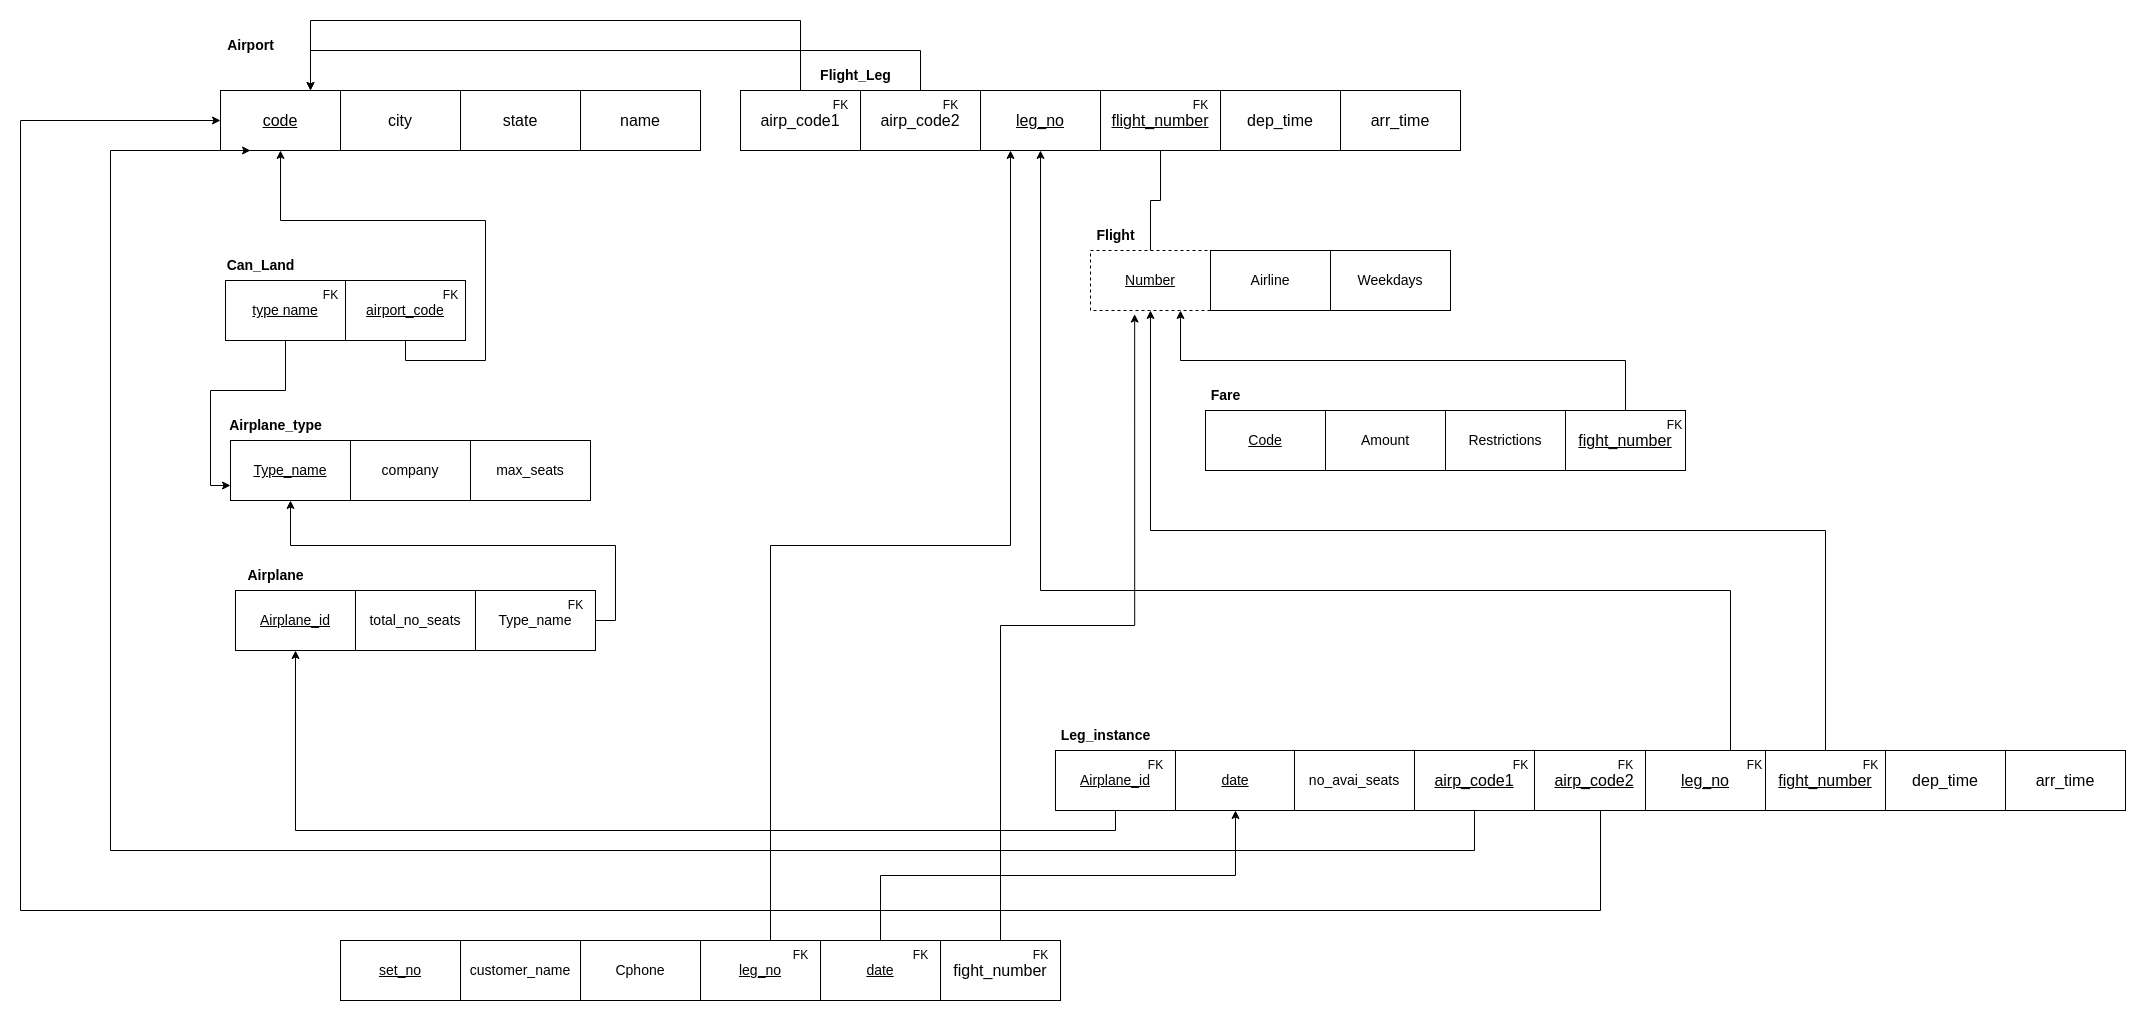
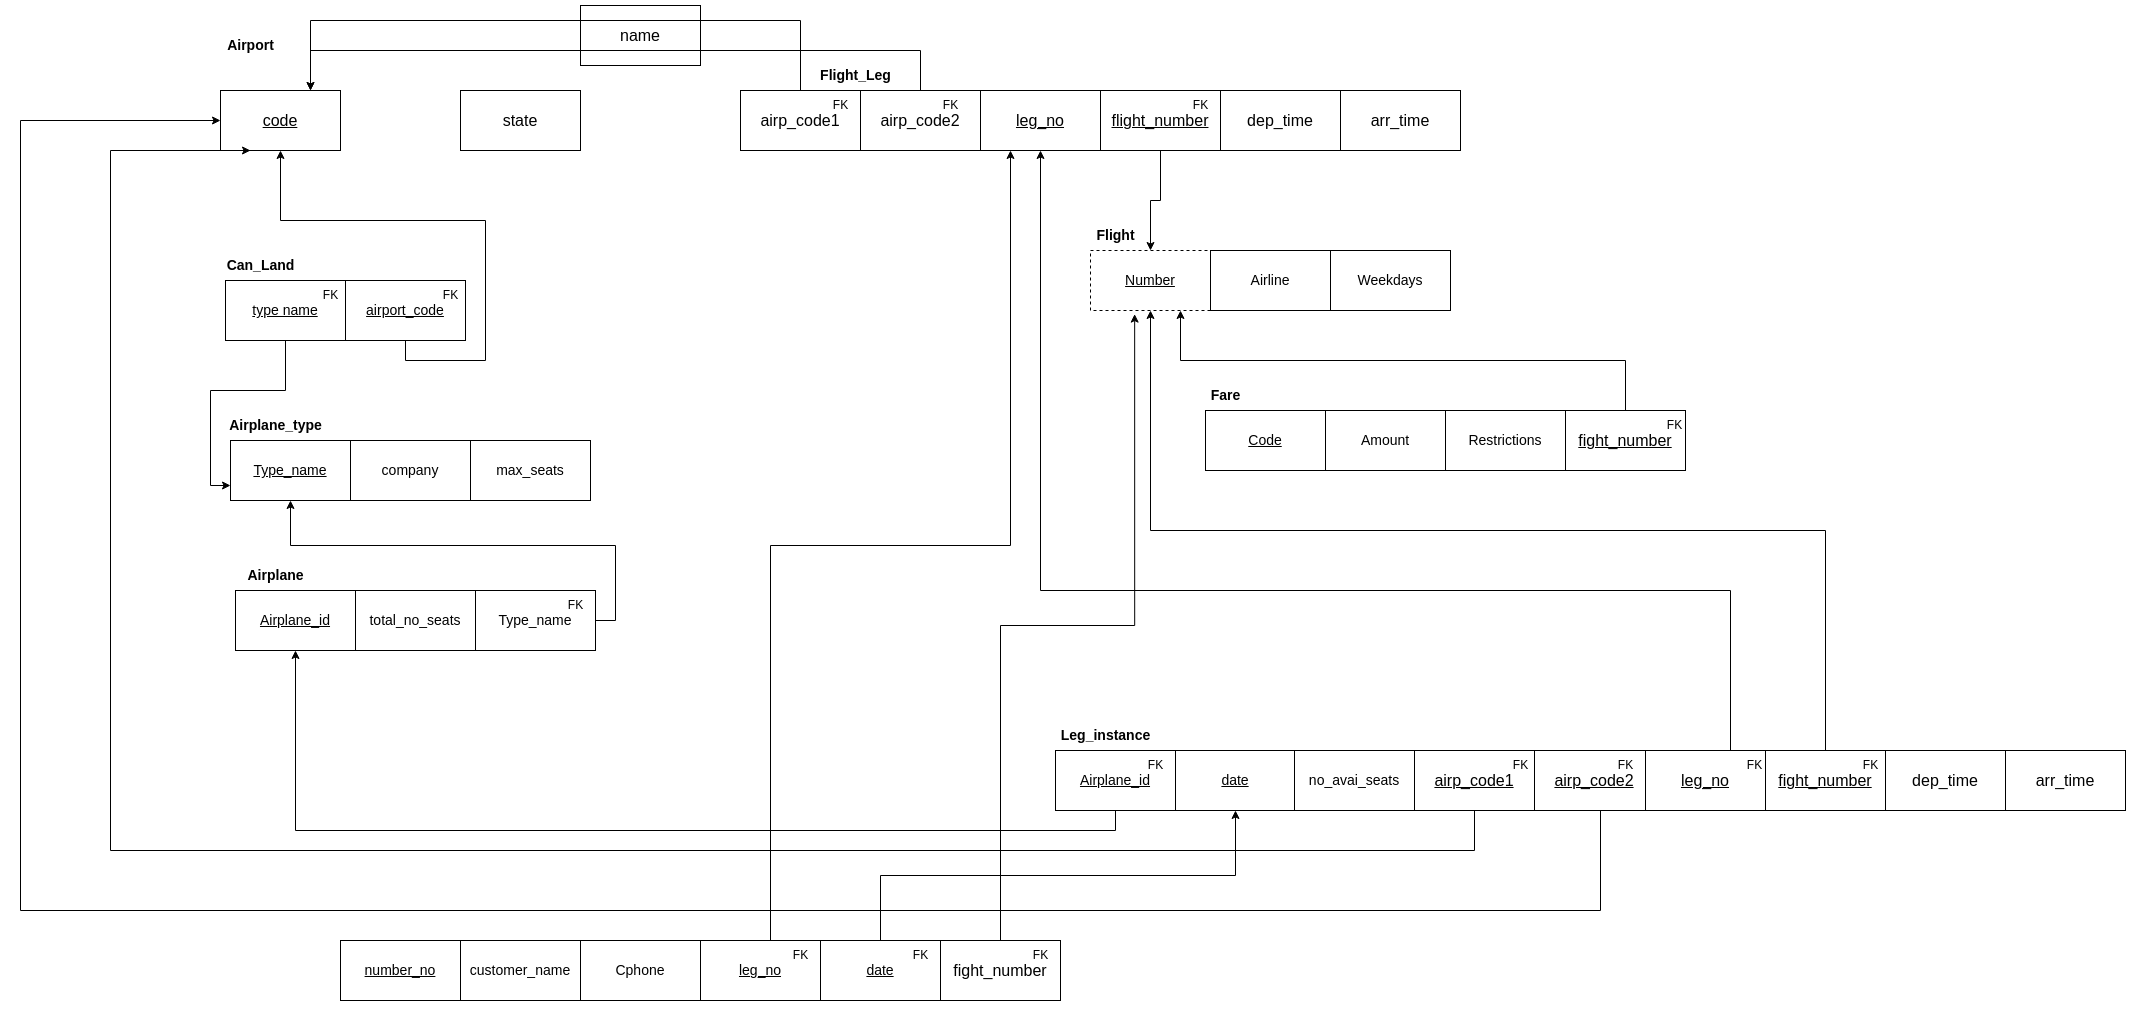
node "city": removed
node "name": moved (641, 121) -> (641, 36)
edge "flight_number" -- "Number": arrowhead none -> classic
node "set_no": label "set_no" -> "number_no"
